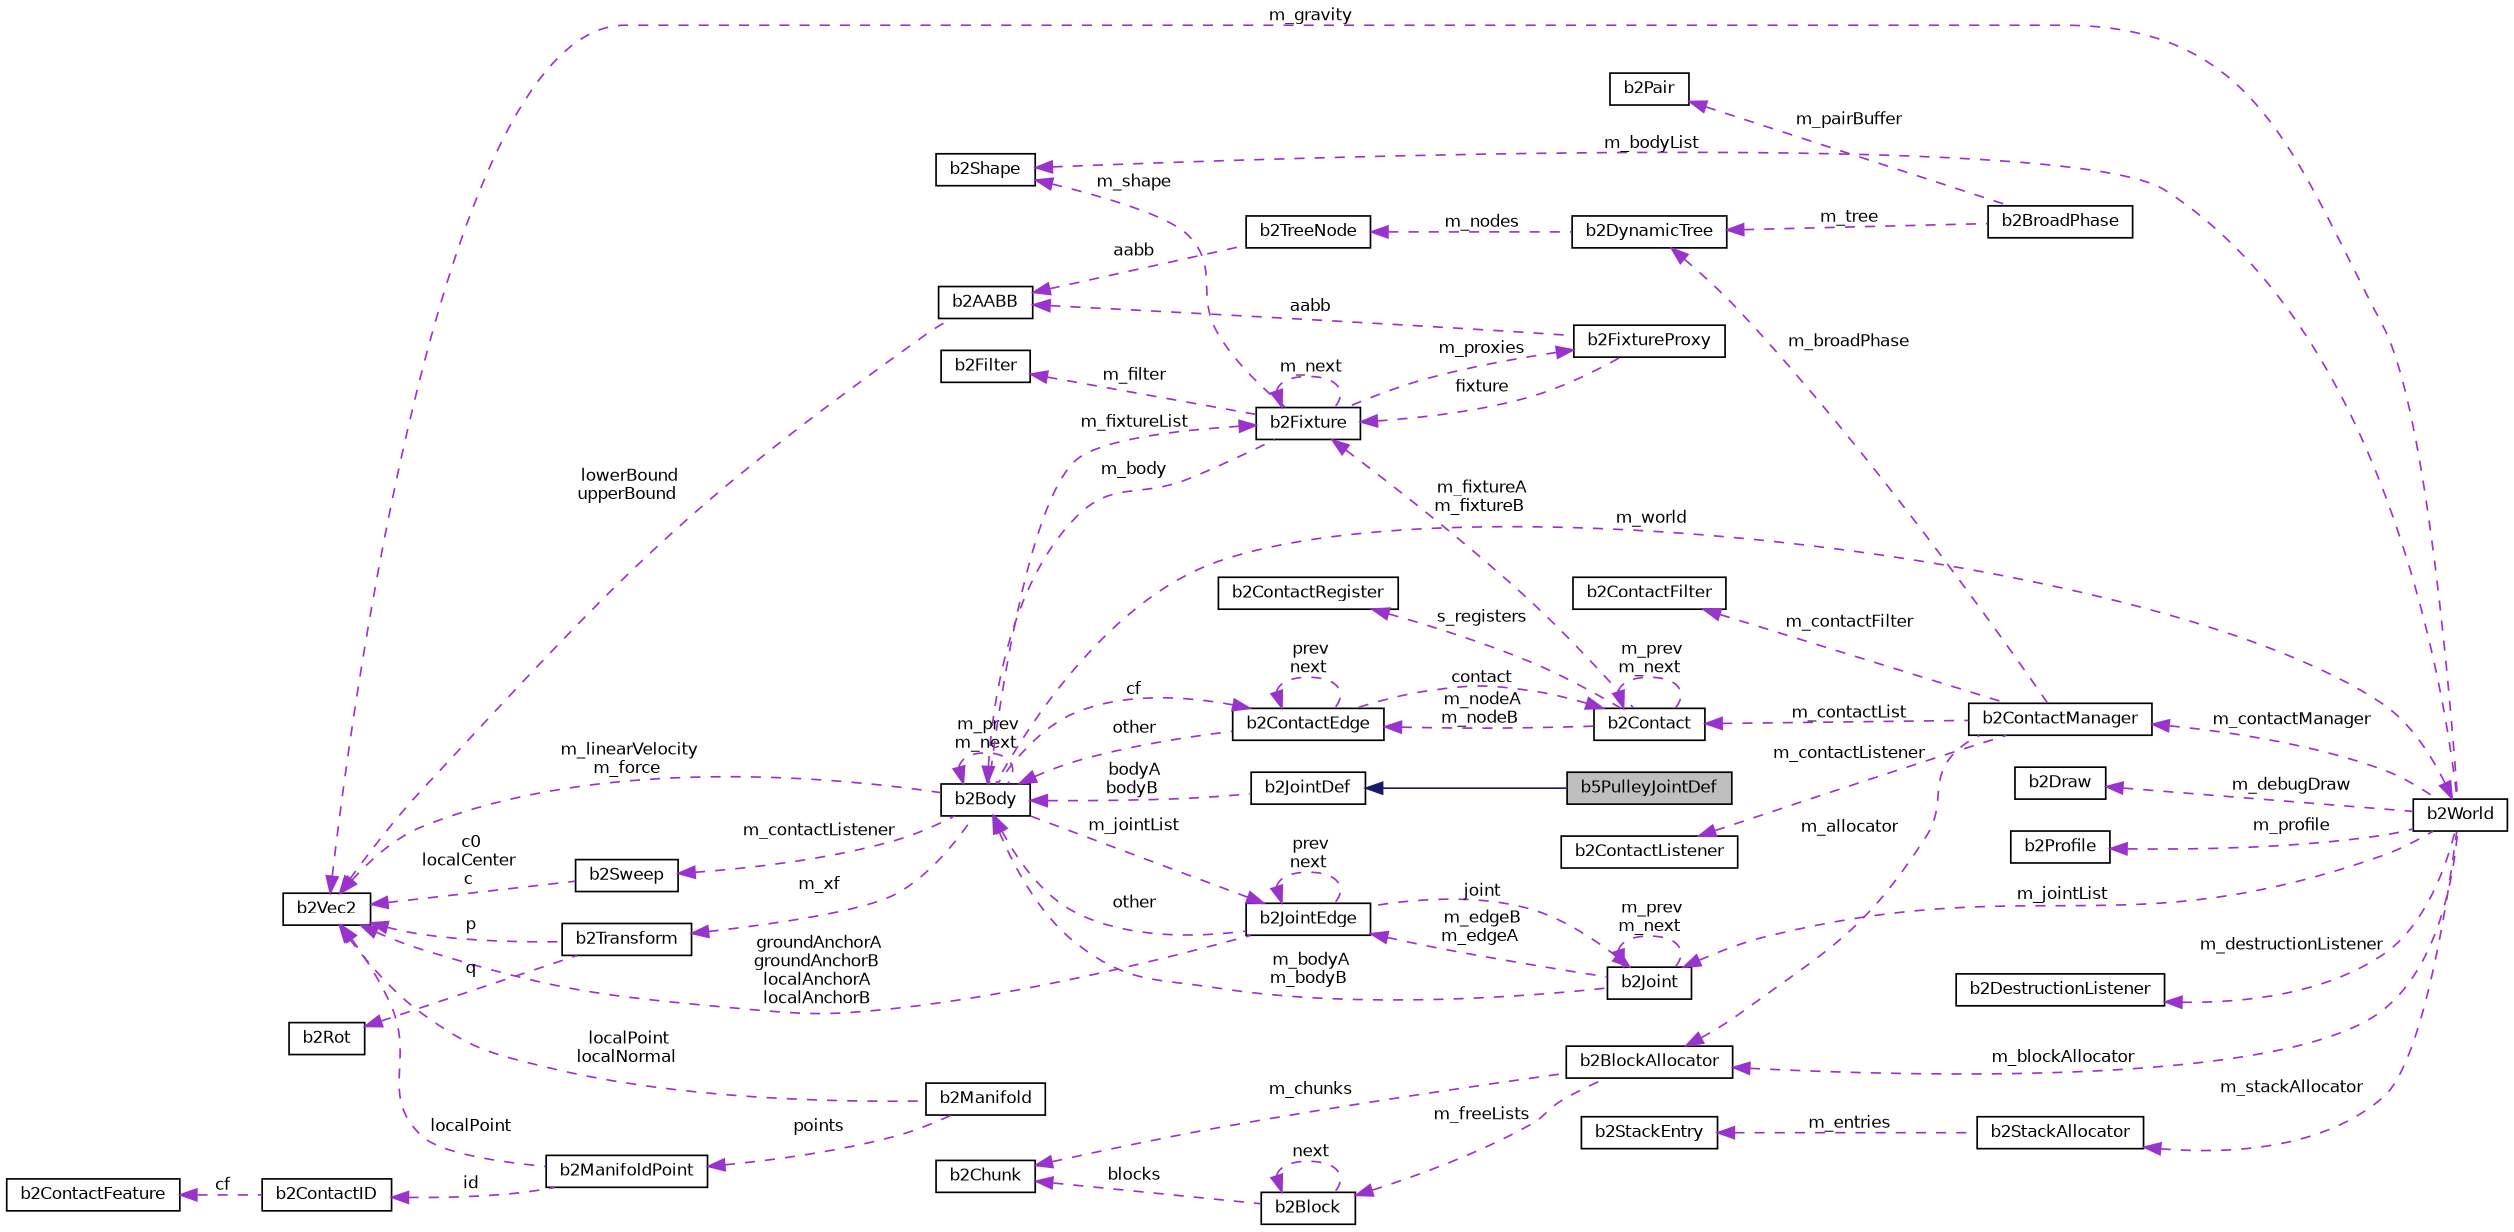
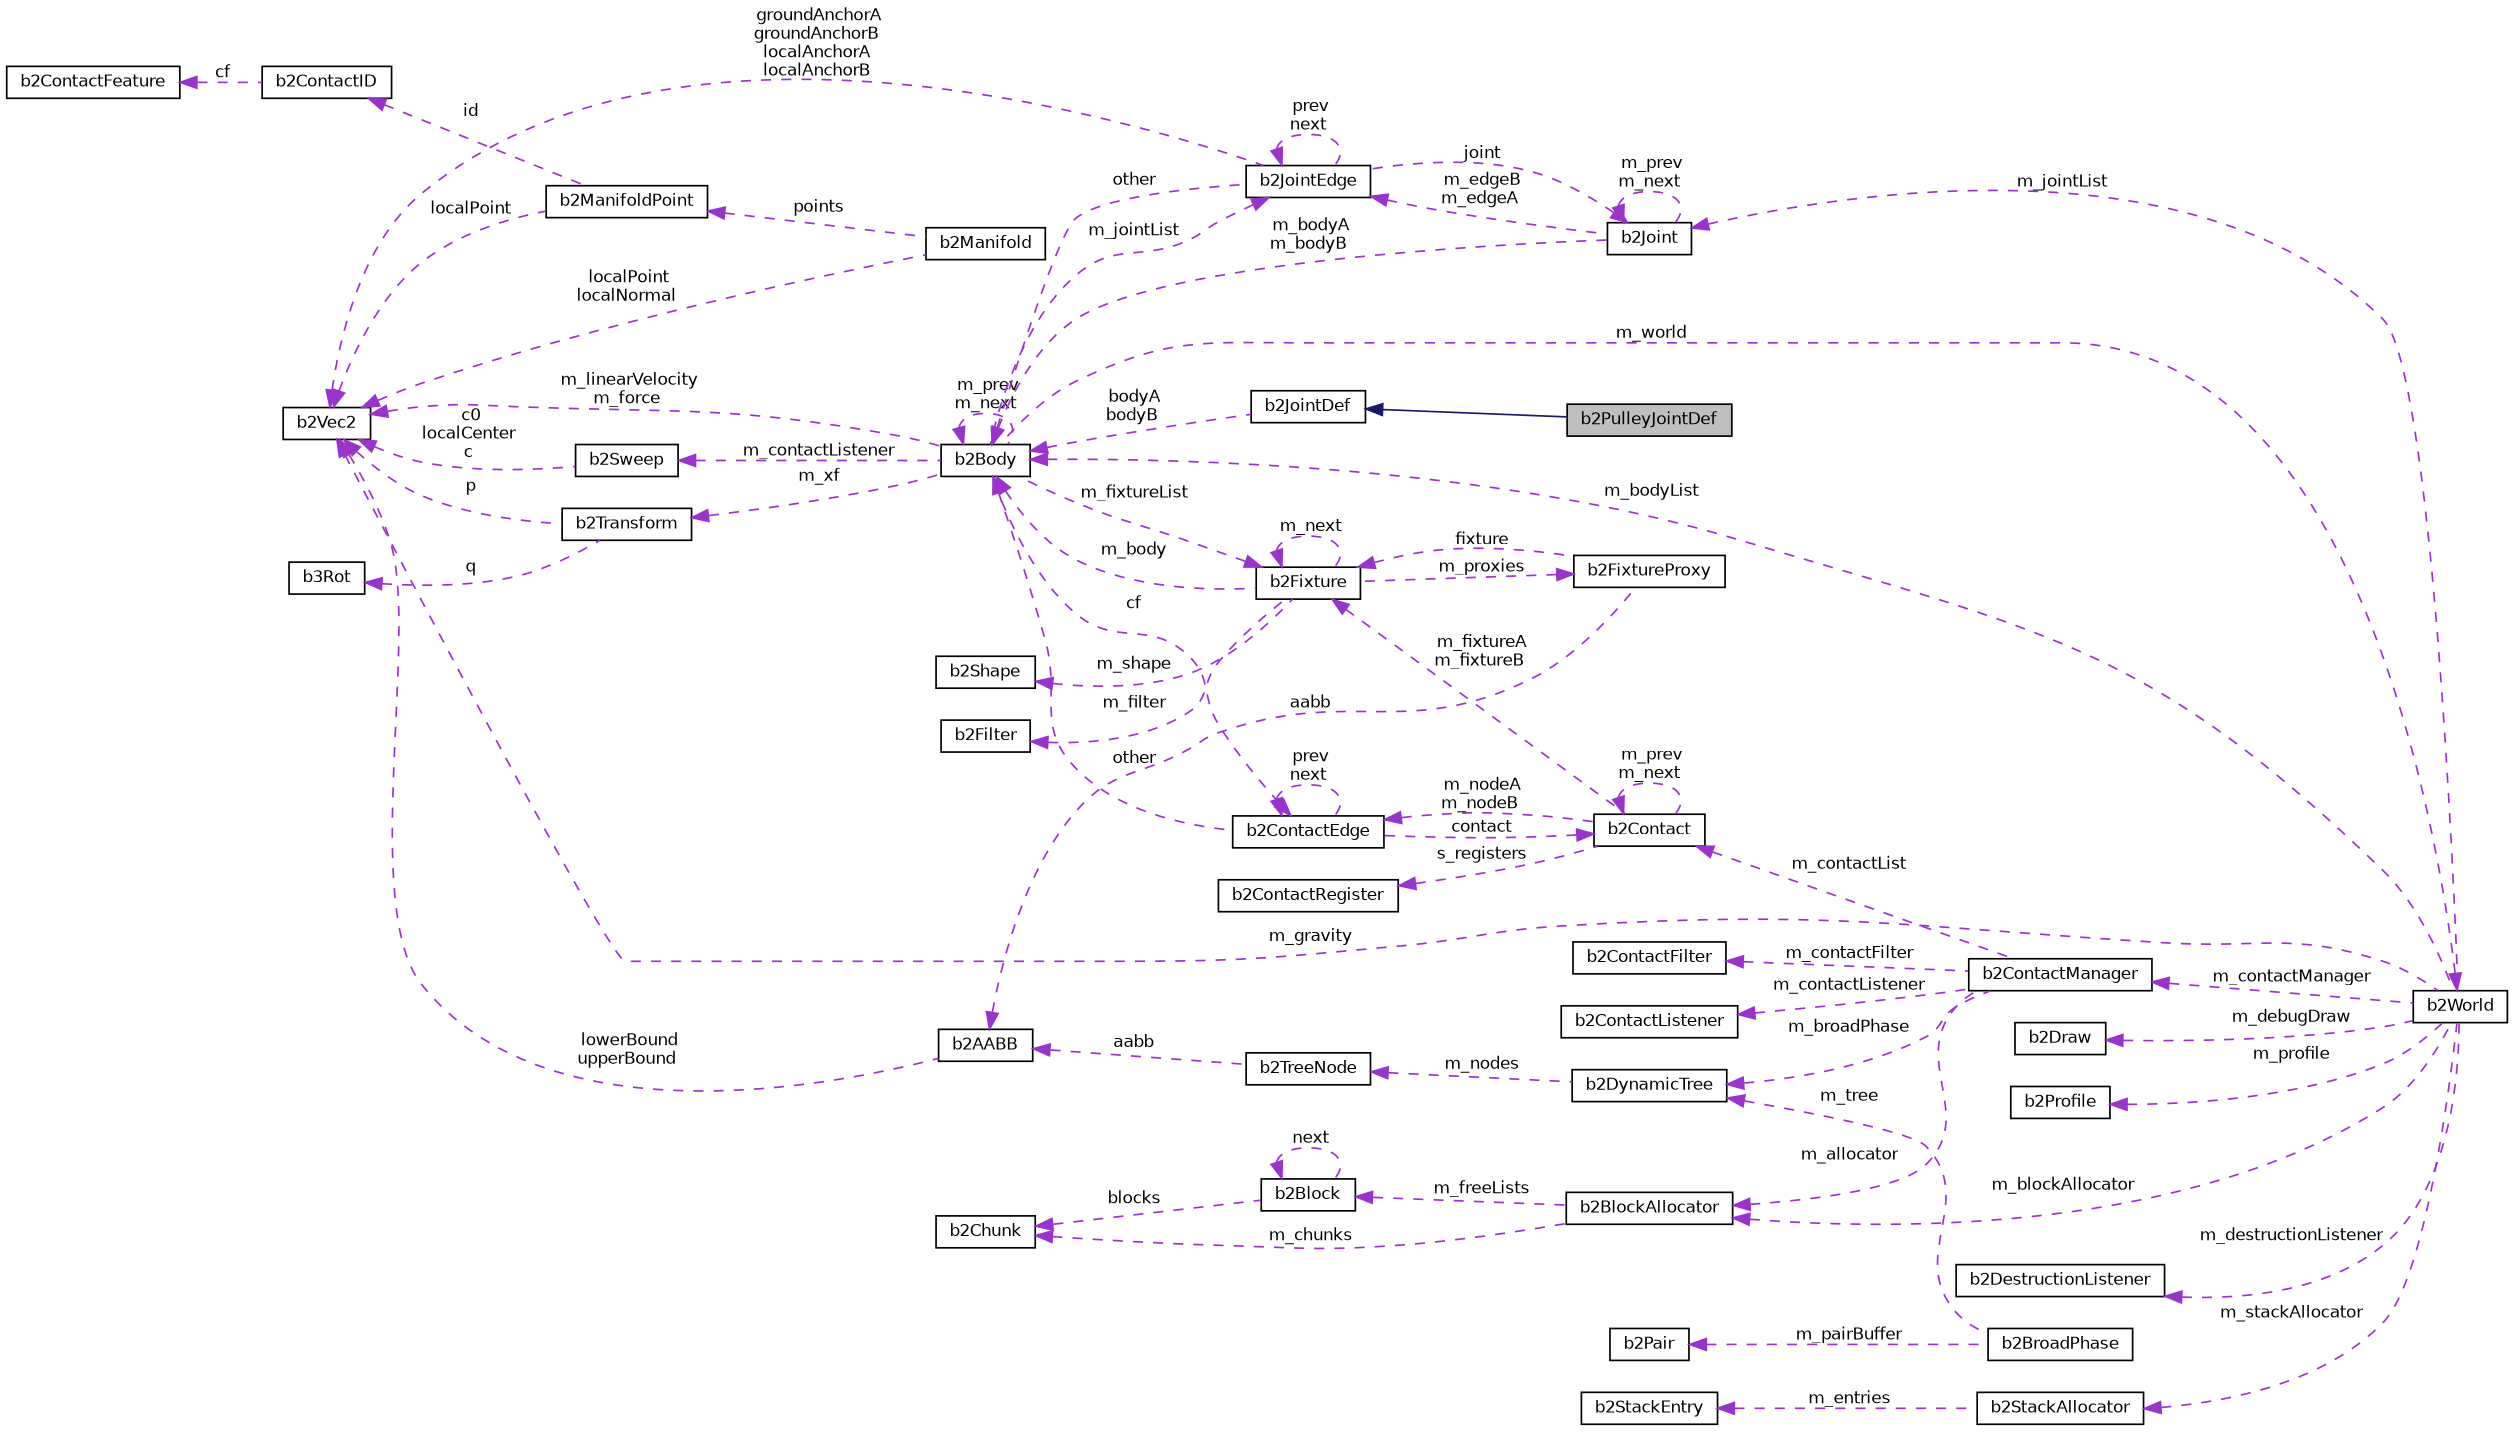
edge "b2World" -> "b2Shape": now "b2World" -> "b2Body"
node "b5PulleyJointDef": label "b5PulleyJointDef" -> "b2PulleyJointDef"
node "b2Rot": label "b2Rot" -> "b3Rot"
